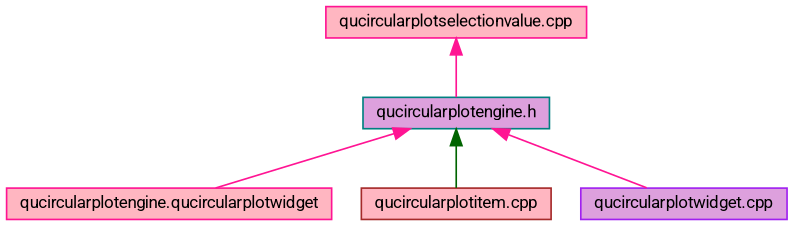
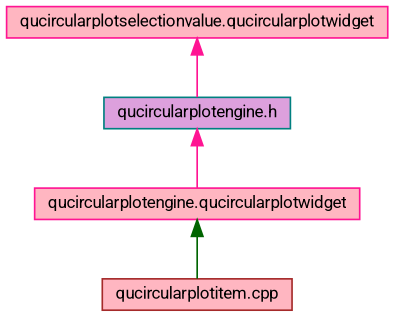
node "qucircularplotselectionvalue.cpp": label "qucircularplotselectionvalue.cpp" -> "qucircularplotselectionvalue.qucircularplotwidget"
edge "qucircularplotitem.cpp" -> "qucircularplotengine.h": now "qucircularplotitem.cpp" -> "qucircularplotengine.qucircularplotwidget"
node "qucircularplotwidget.cpp": removed
